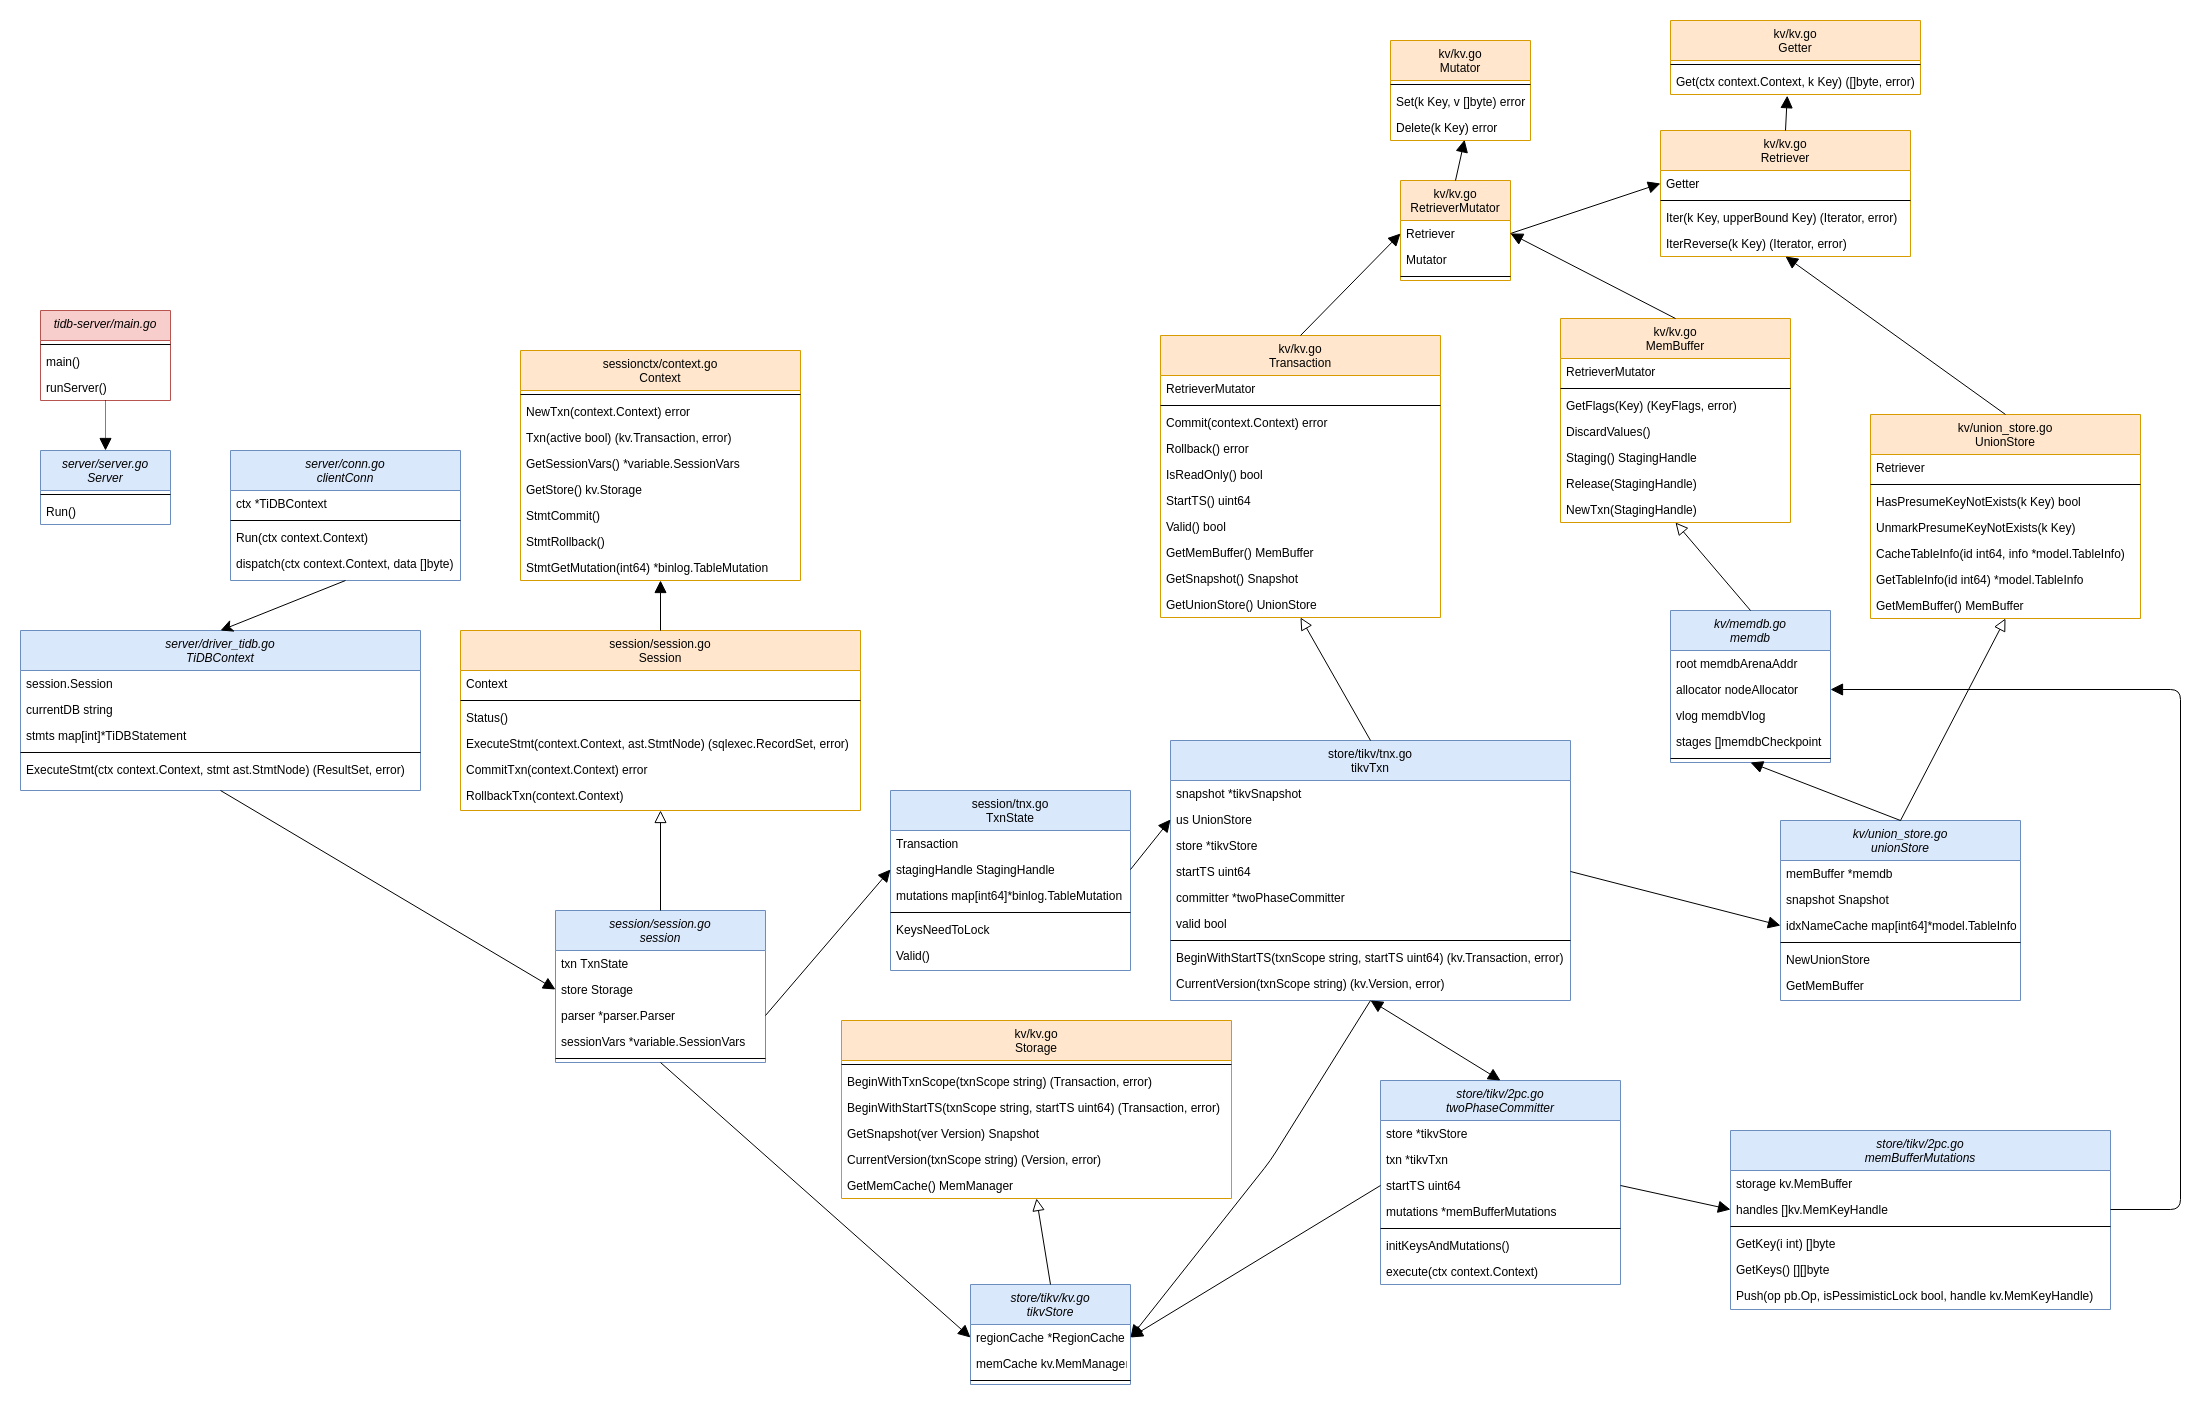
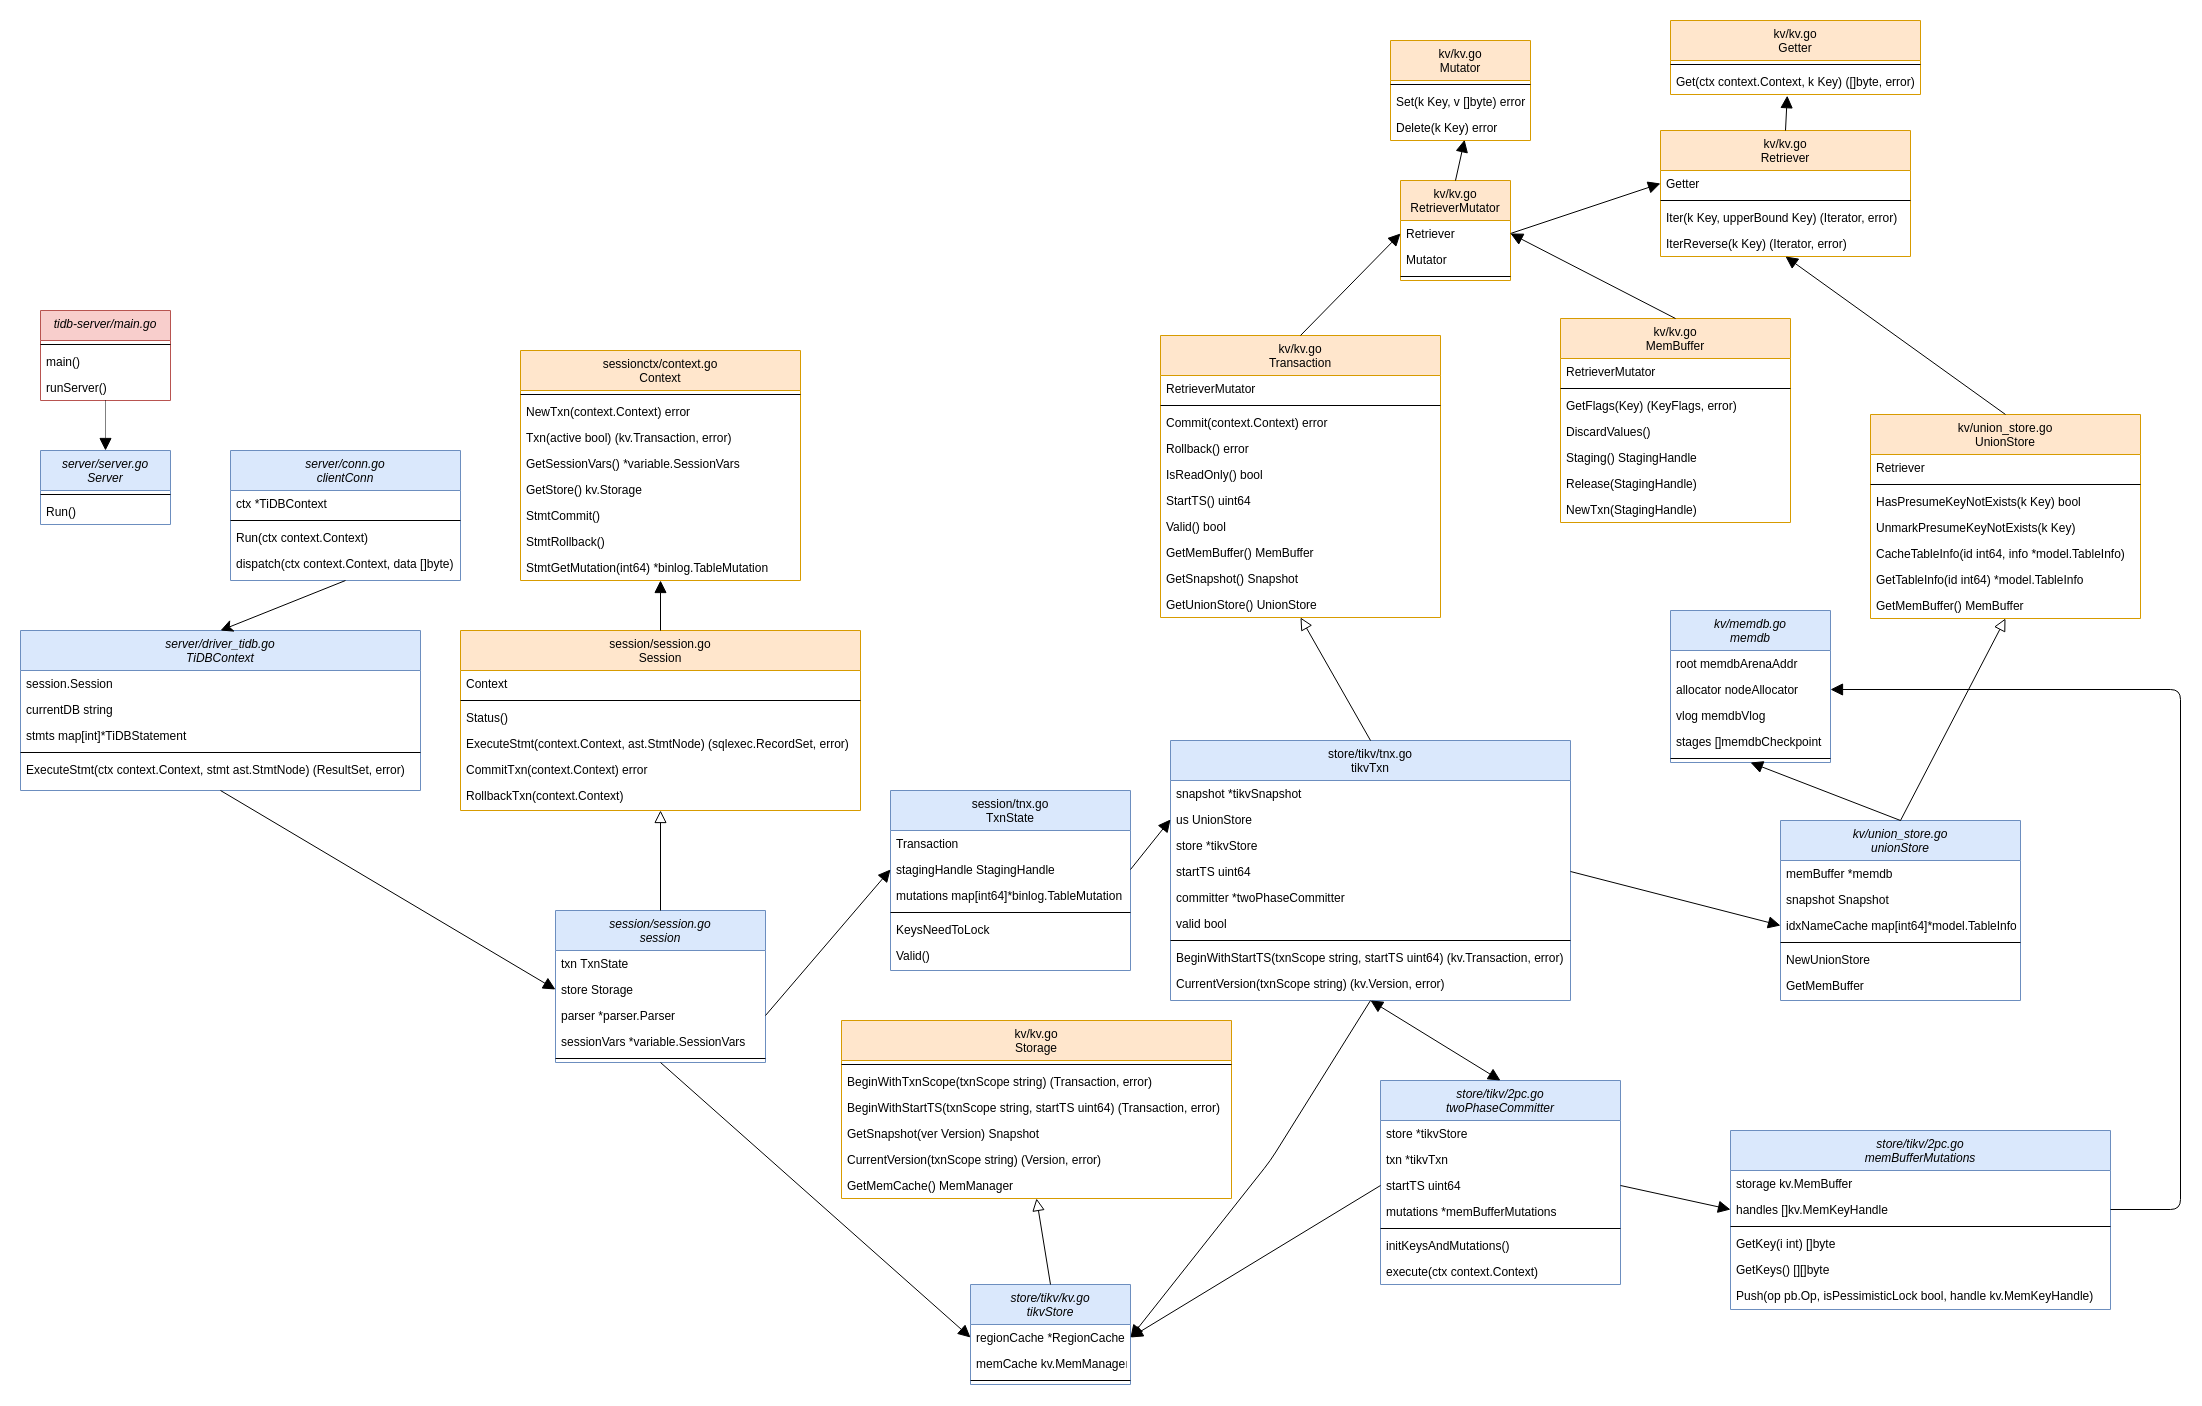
edge "kv/memdb.go memdb" -> "kv/kv.go MemBuffer": removed
